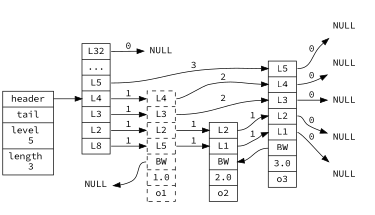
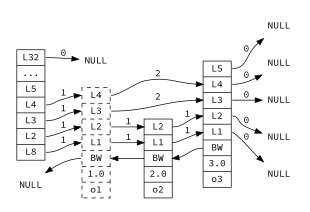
edge "L32" -> "L5": removed, label "3"
node "header": removed
node "L4": text "L5" -> "L1"
edge "L2" -> "L4": added
